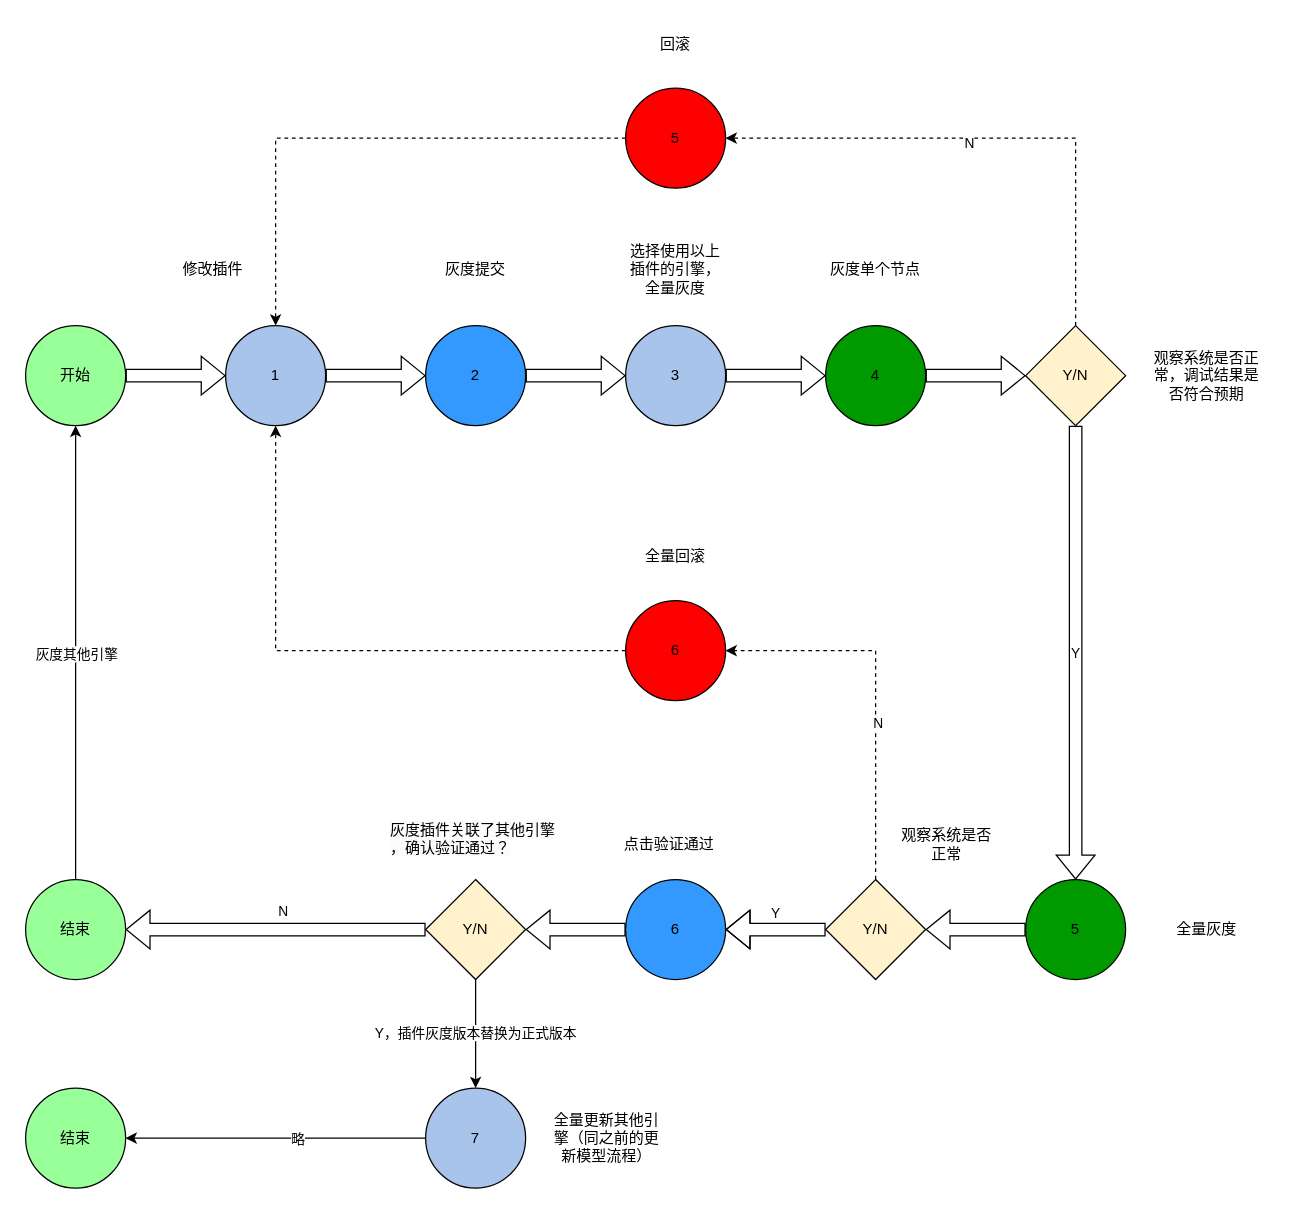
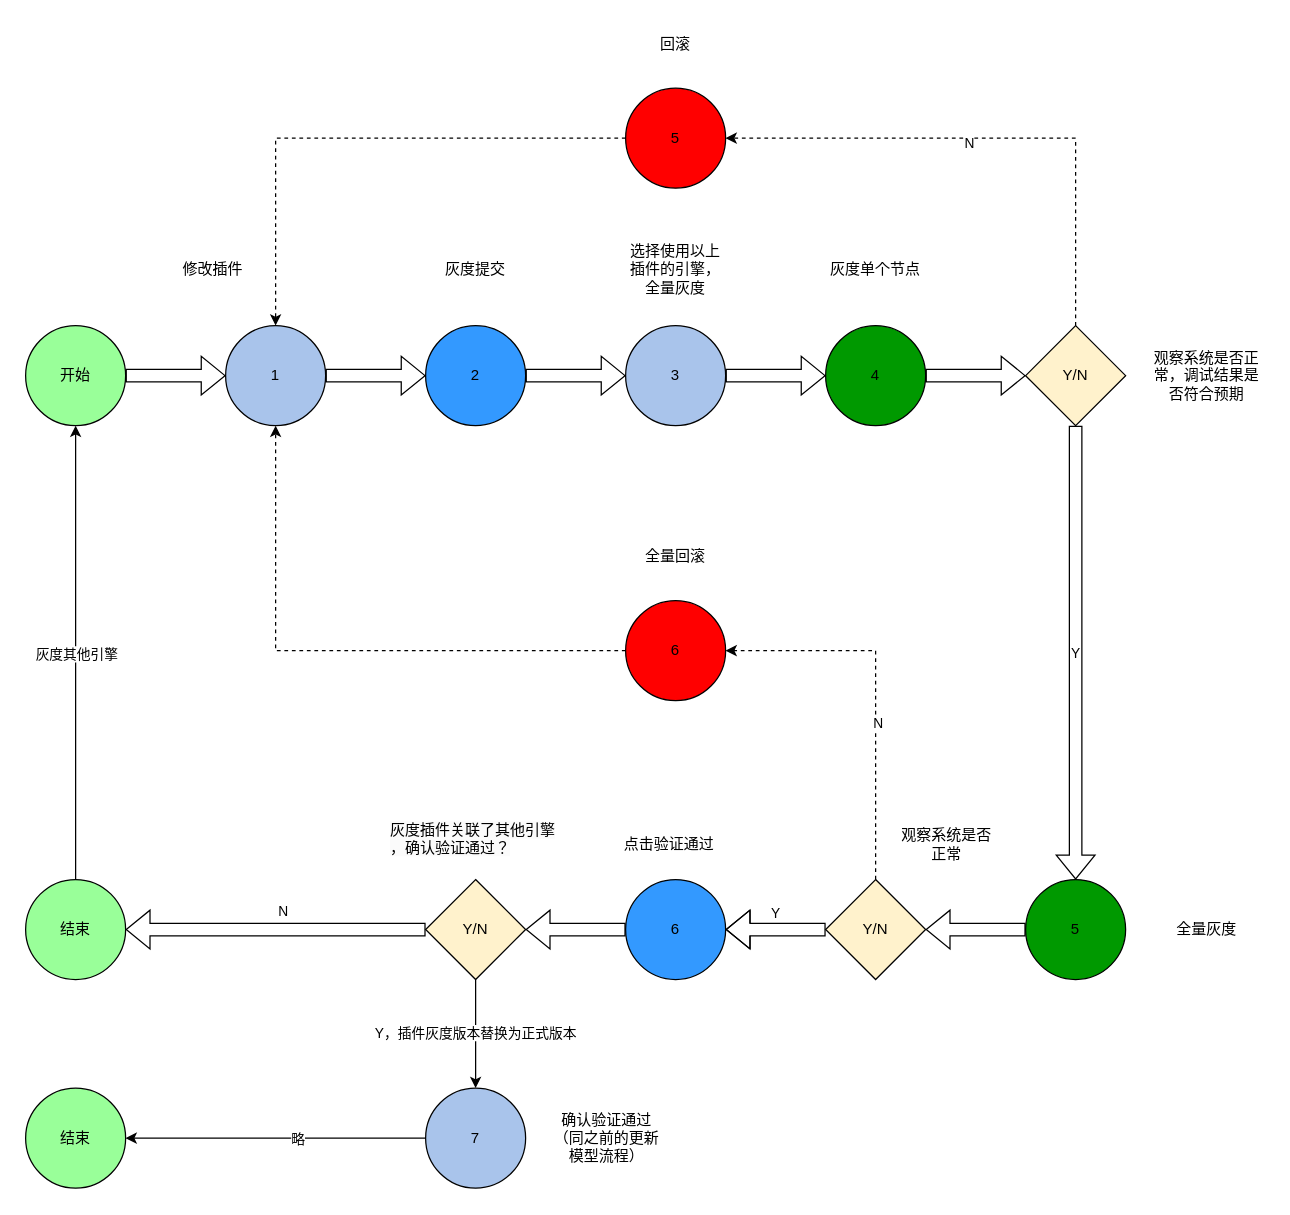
node "全量更新其他引擎（同之前的更新模型流程）": label "全量更新其他引擎（同之前的更新模型流程）" -> "确认验证通过（同之前的更新模型流程）"
